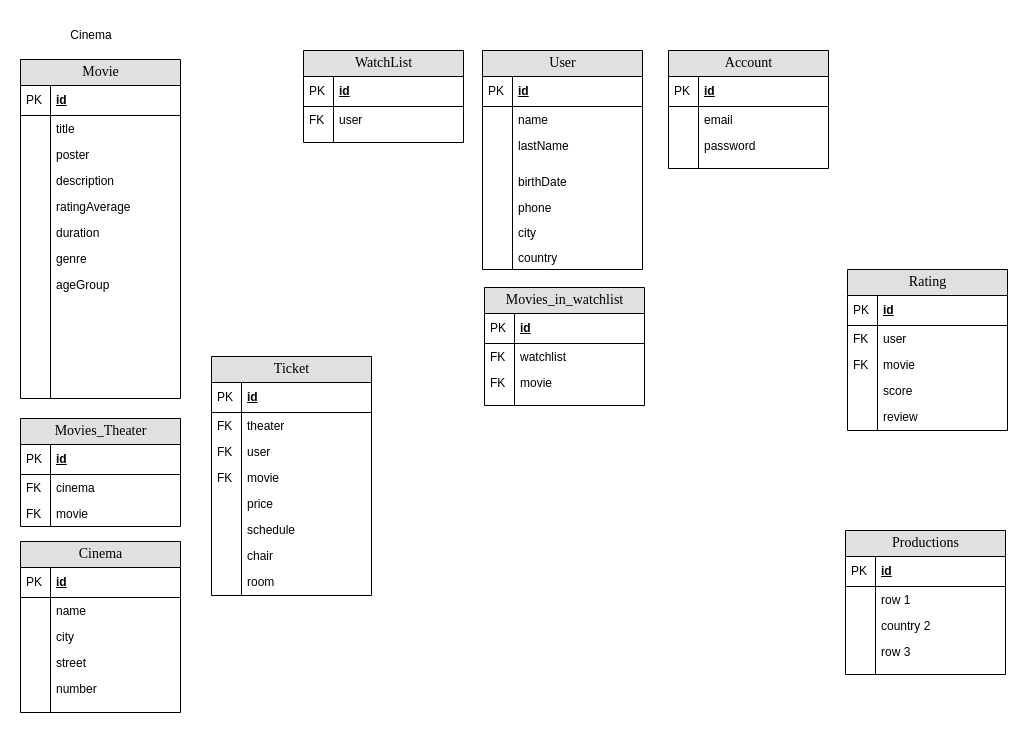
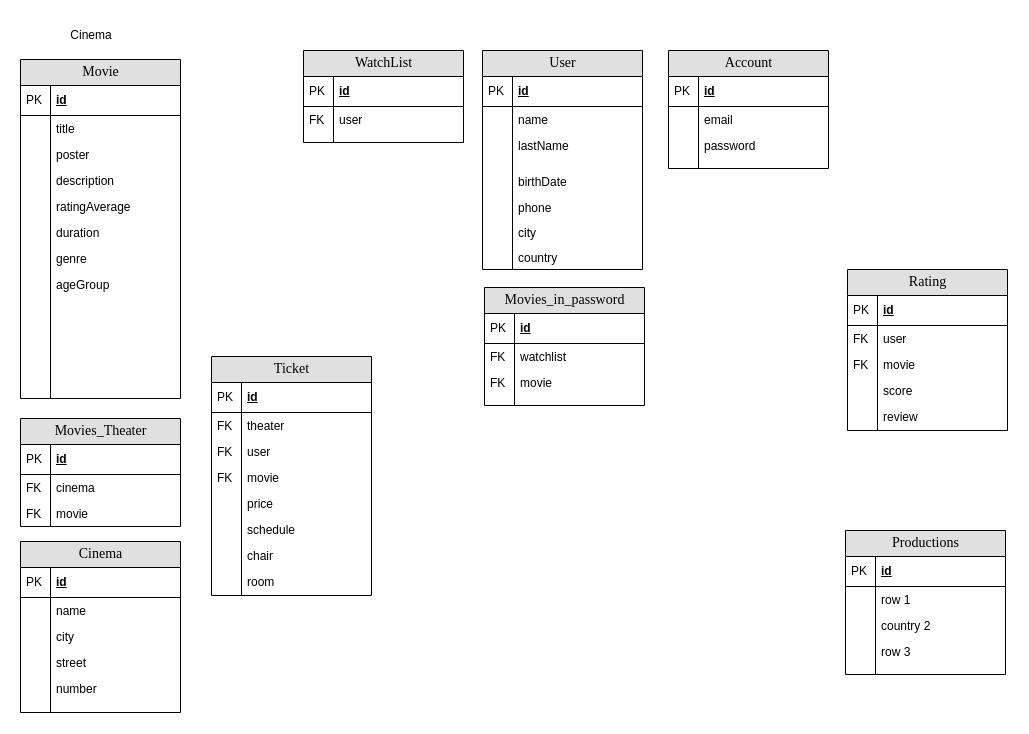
node "Movies_in_watchlist": label "Movies_in_watchlist" -> "Movies_in_password"
